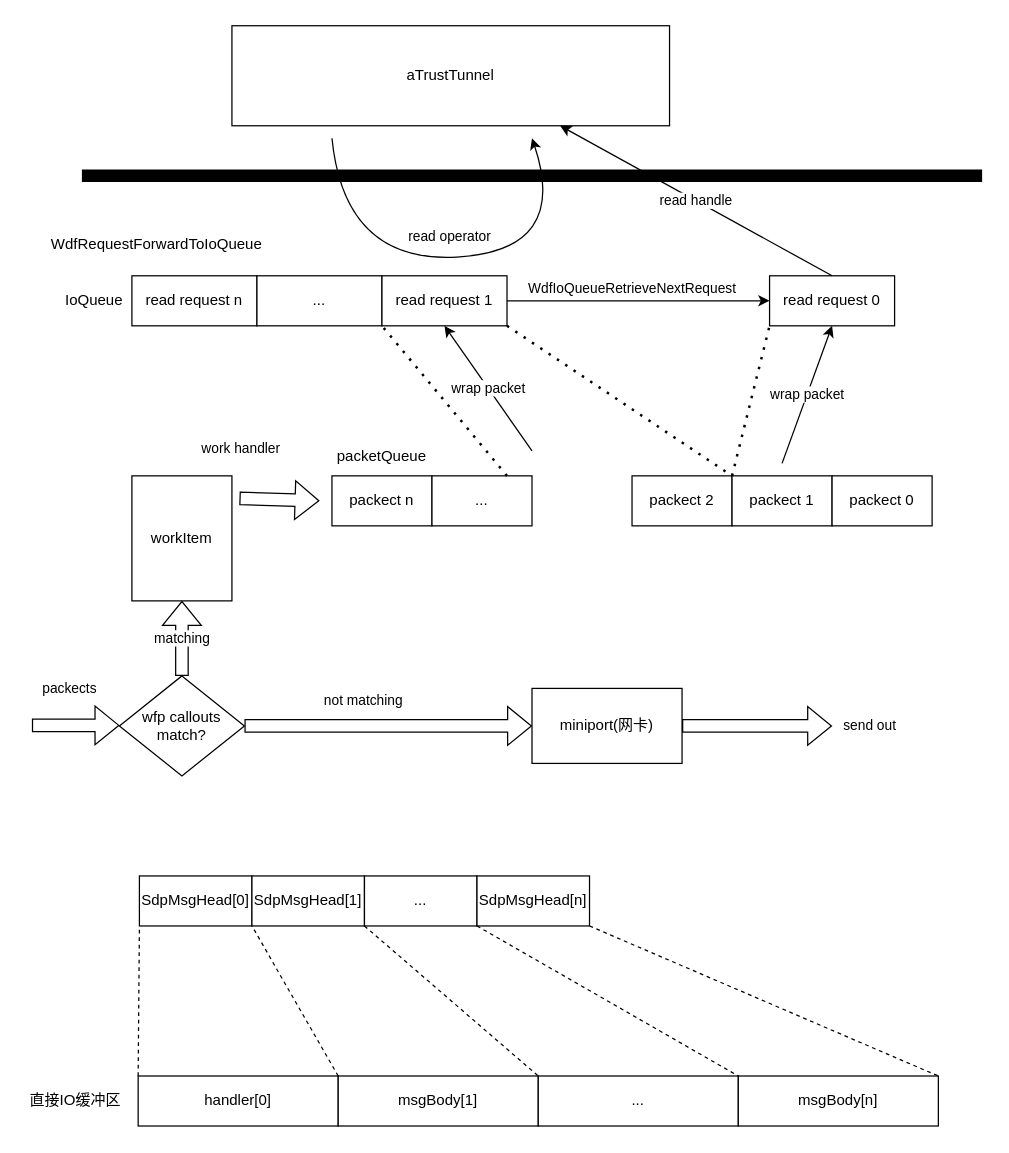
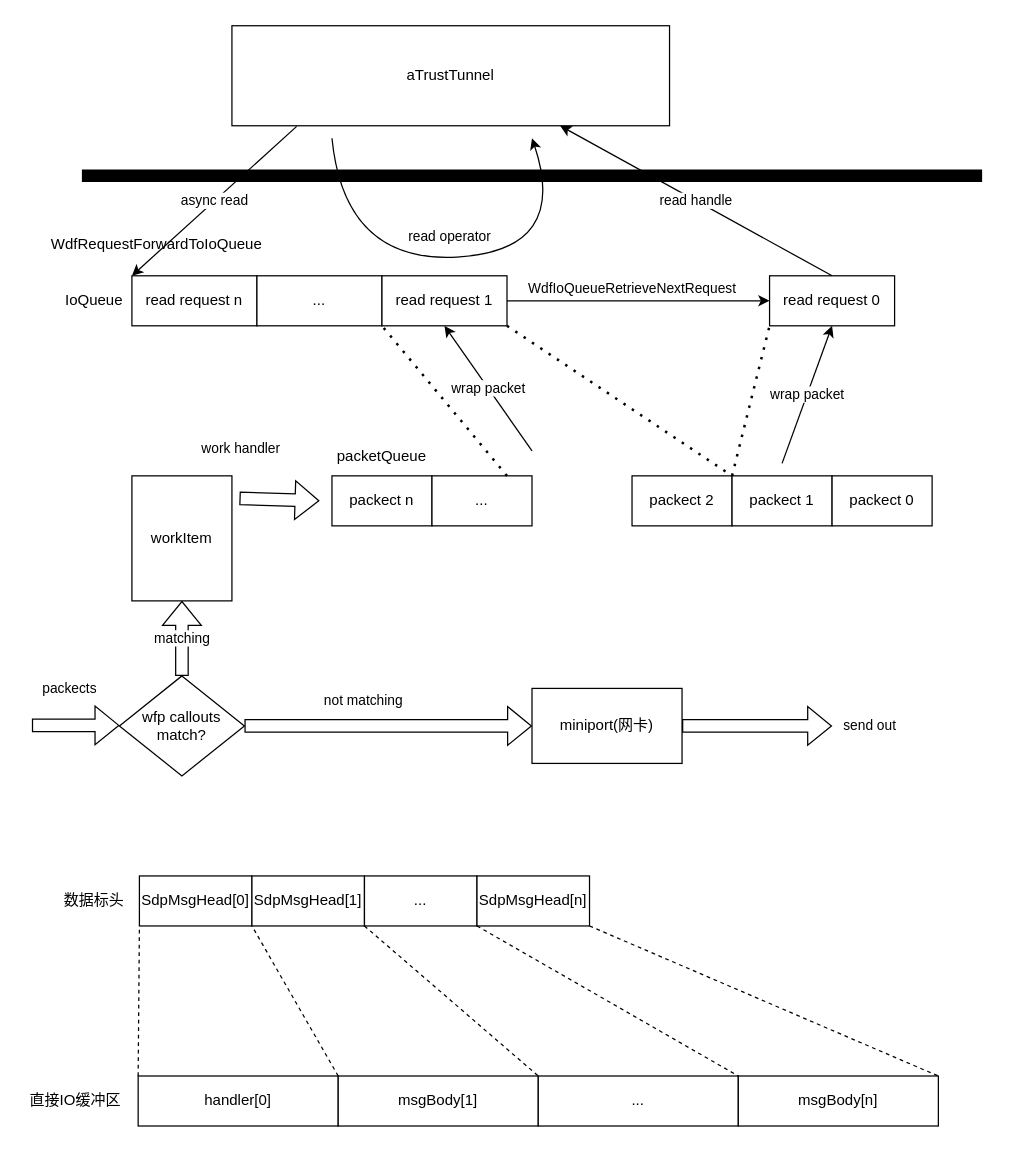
edge "aTrustTunnel" -> "read request n": added, label "async read"
node "数据标头": added
